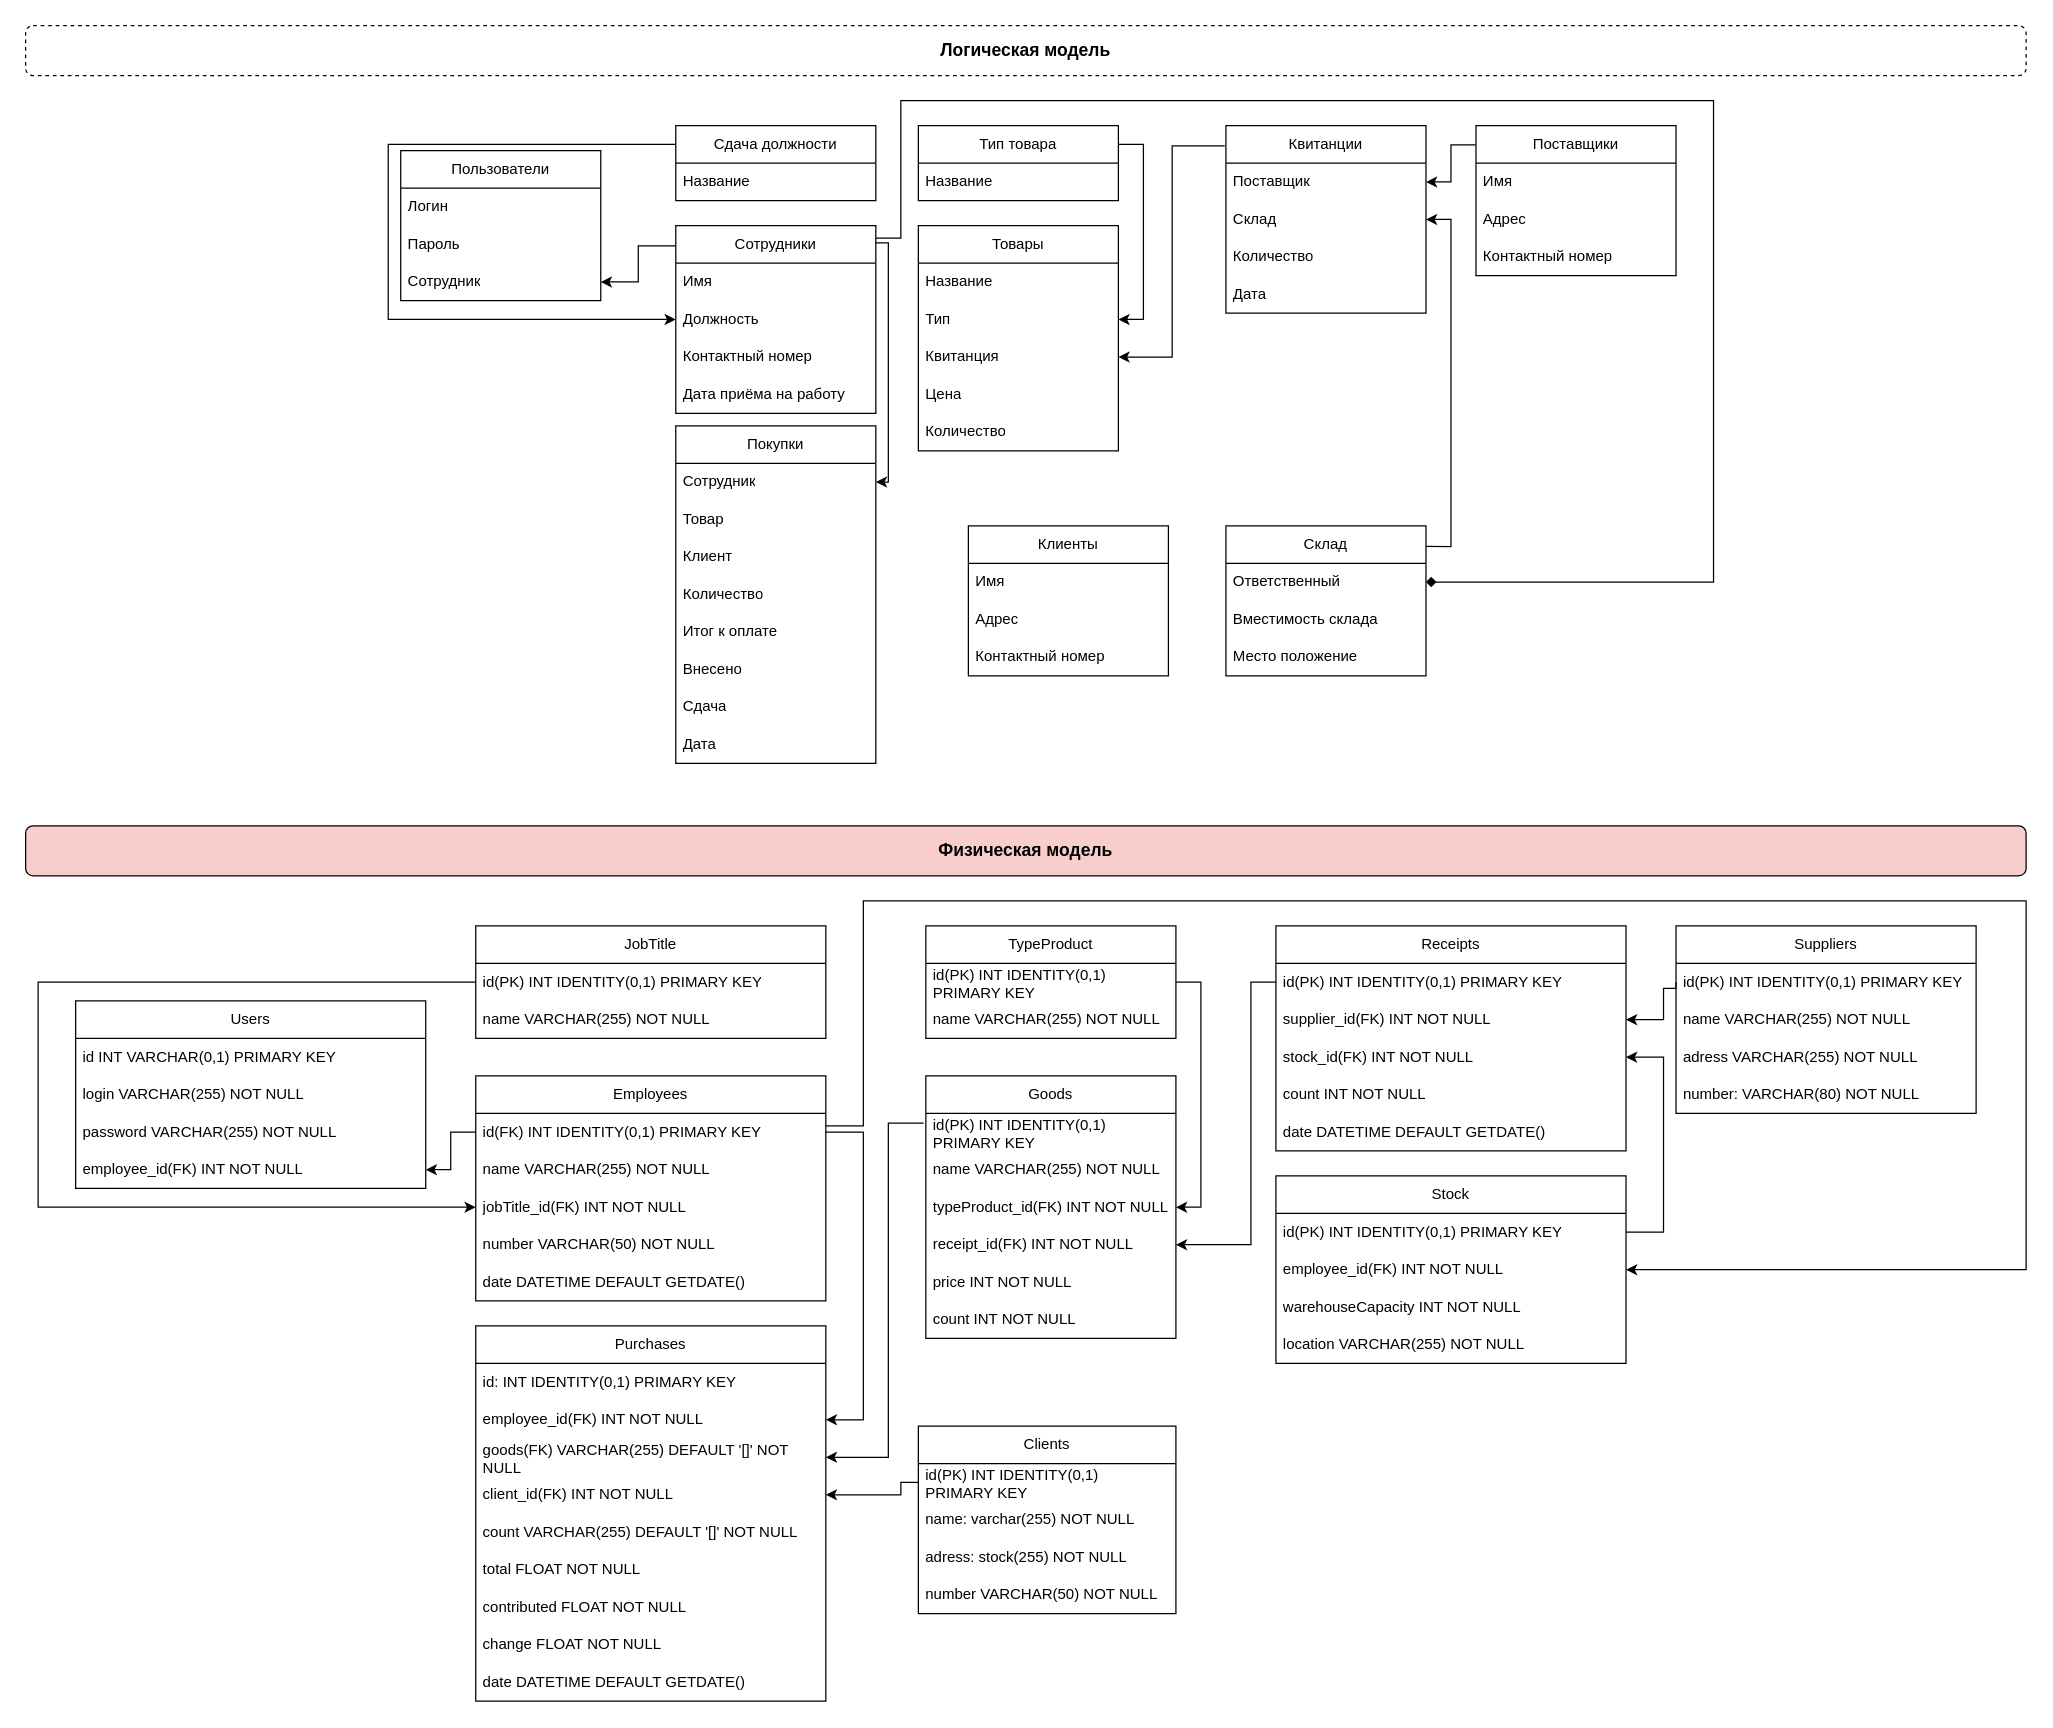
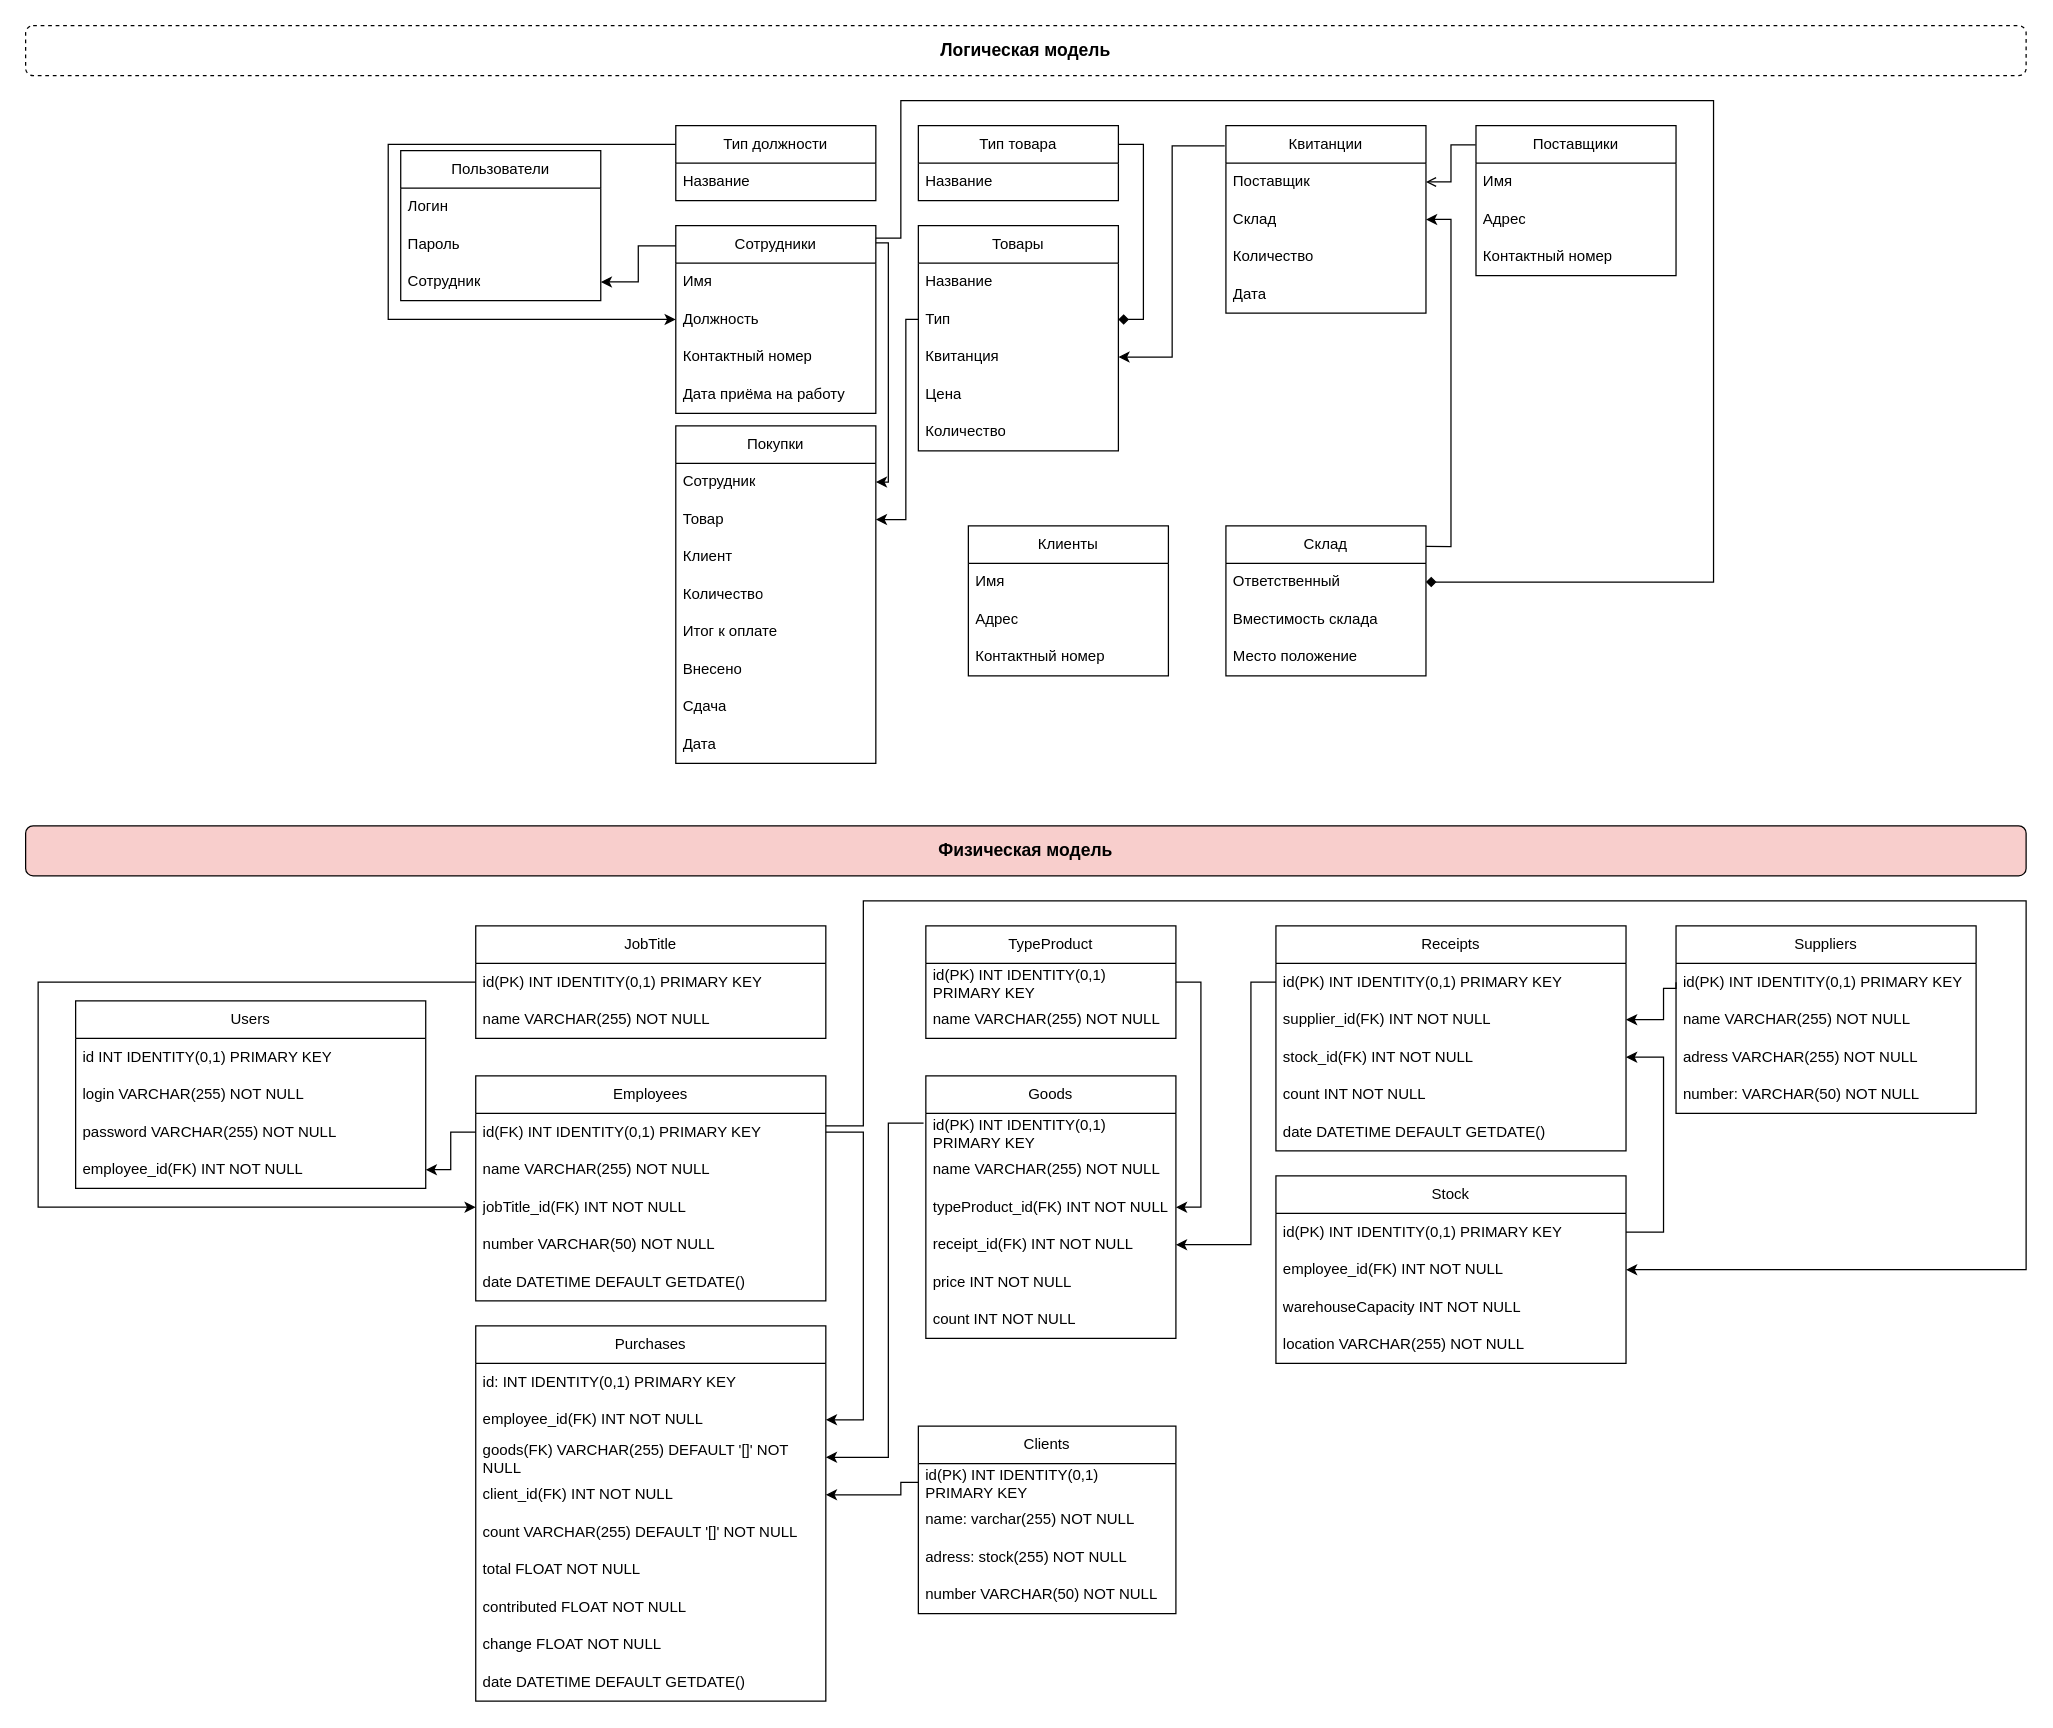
node "Сдача должности": label "Сдача должности" -> "Тип должности"
edge "Поставщики" -> "Поставщик": arrowhead classic -> open
edge "Тип товара" -> "Тип": arrowhead classic -> diamond
edge "Тип" -> "Товар": added
node "id INT VARCHAR(0,1) PRIMARY KEY": label "id INT VARCHAR(0,1) PRIMARY KEY" -> "id INT IDENTITY(0,1) PRIMARY KEY"
node "number: VARCHAR(80) NOT NULL": label "number: VARCHAR(80) NOT NULL" -> "number: VARCHAR(50) NOT NULL"
